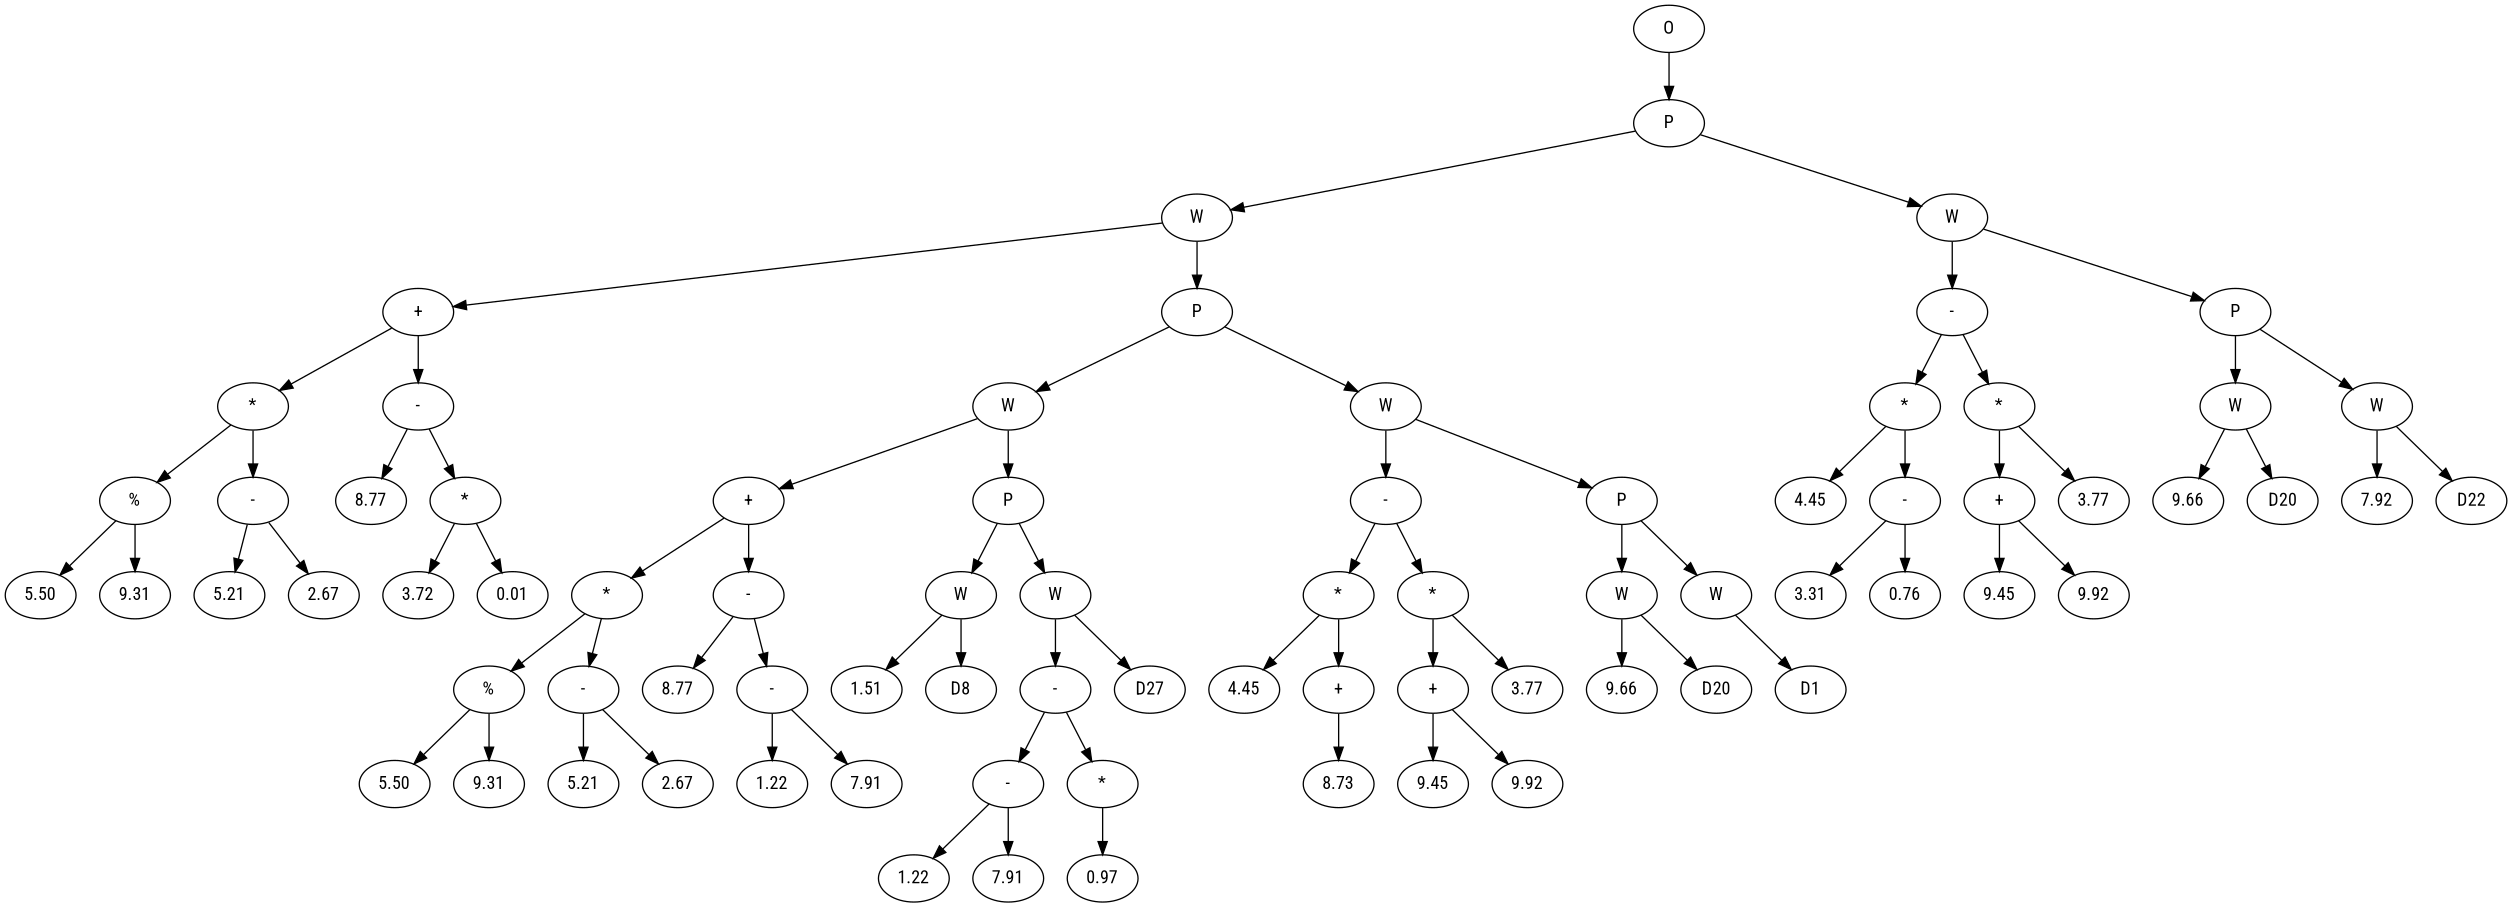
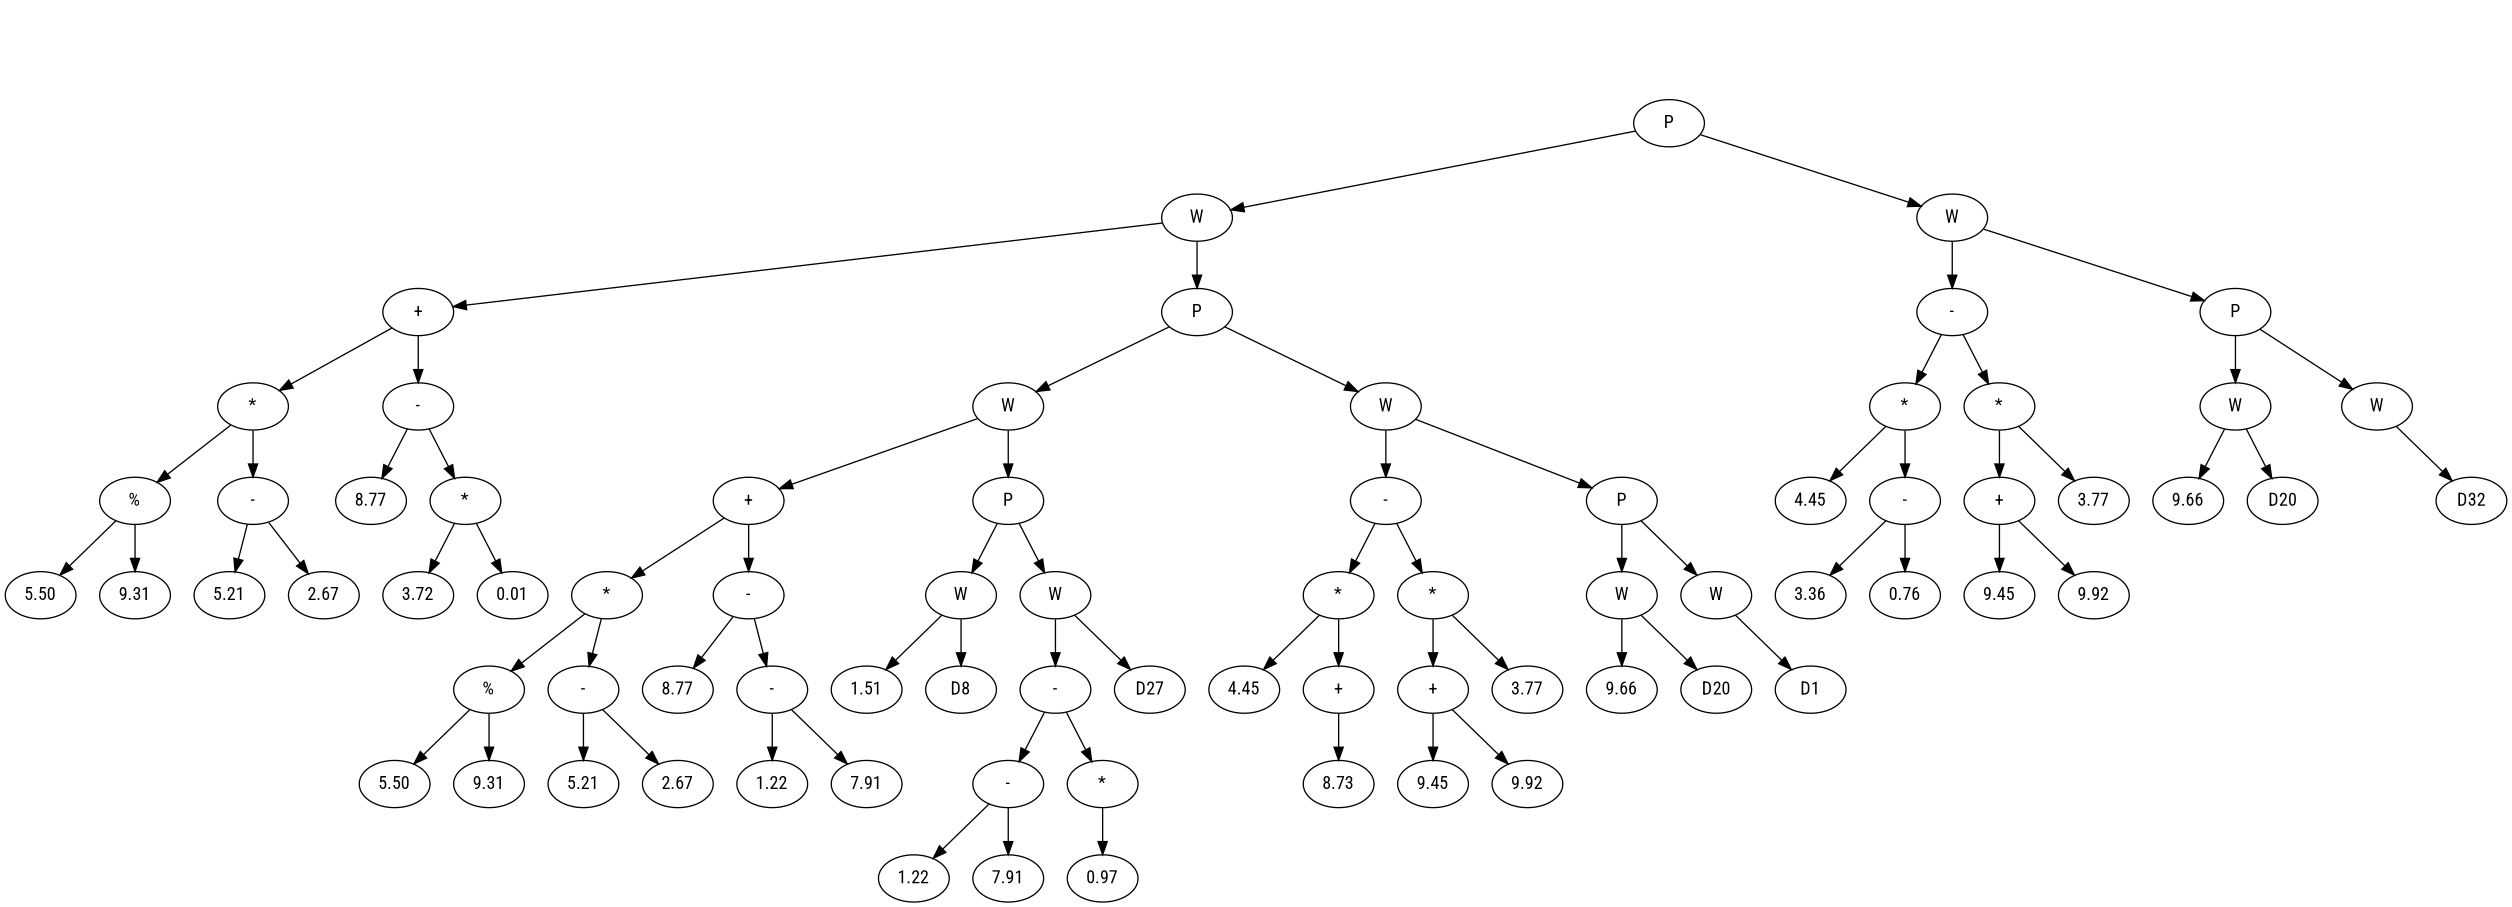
node "O": removed
node "7.92": removed
node "D22": label "D22" -> "D32"
node "3.31": label "3.31" -> "3.36"
